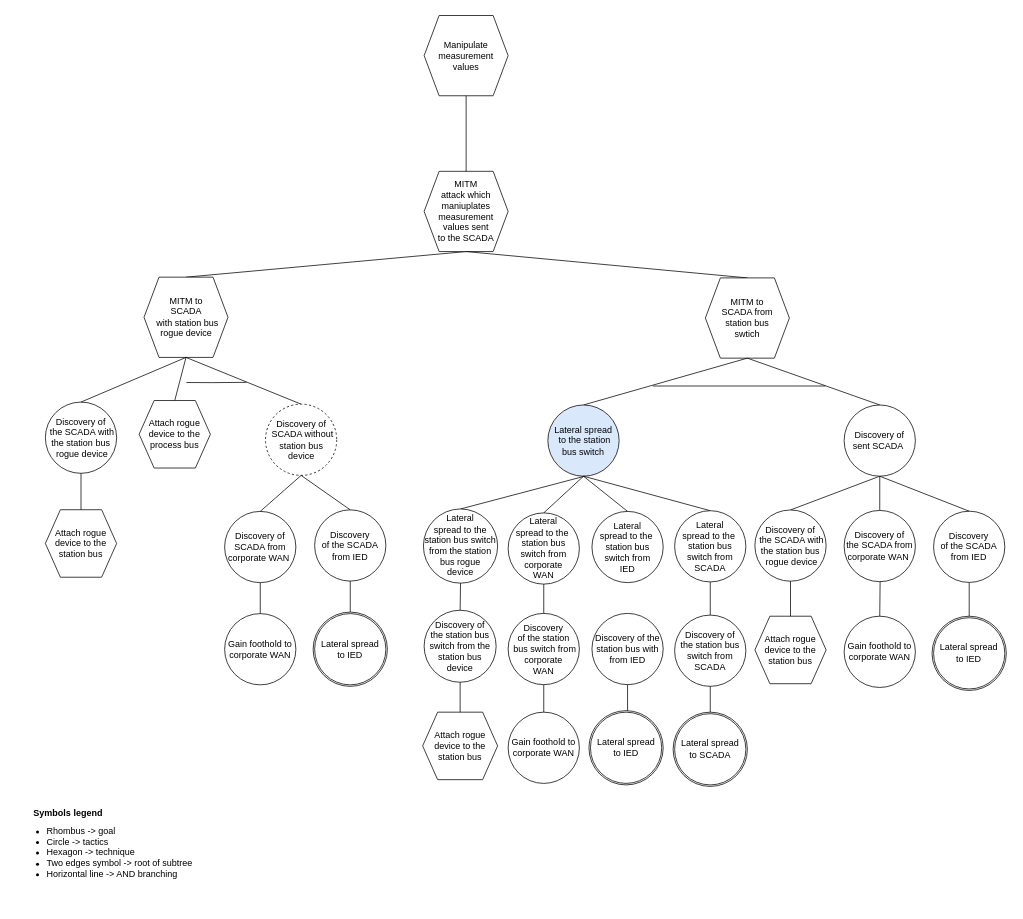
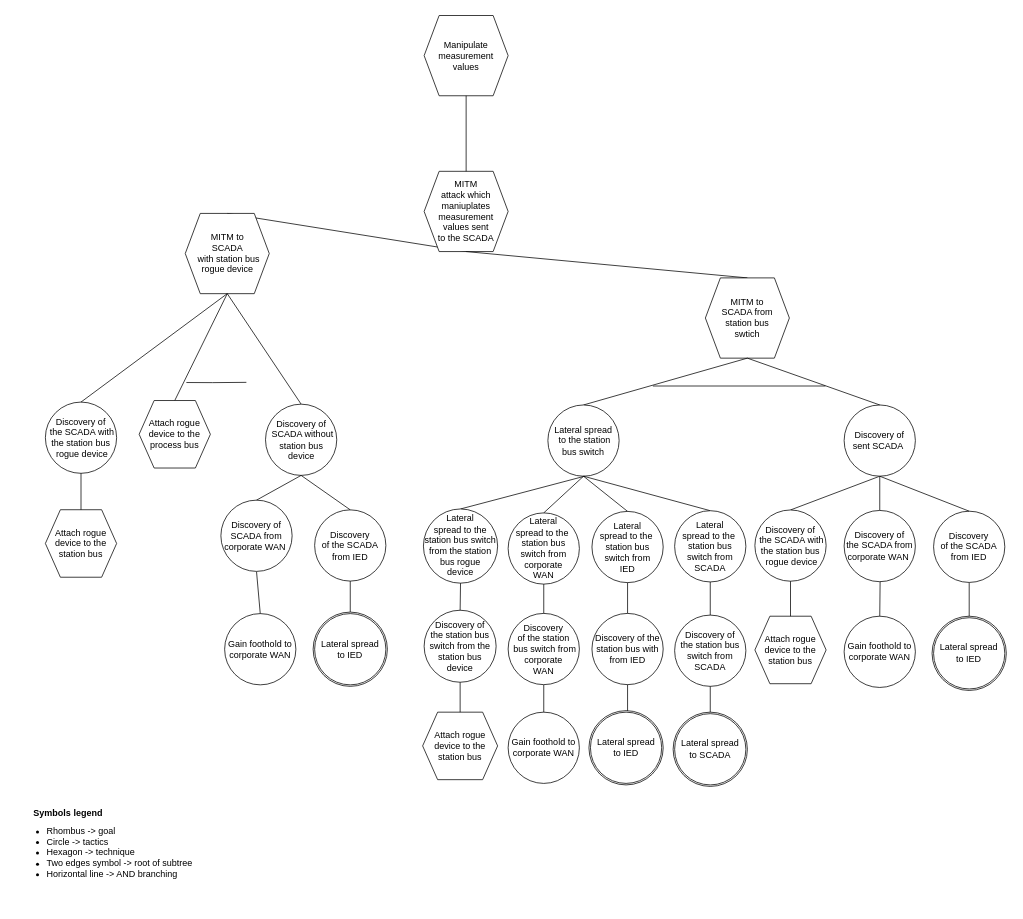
node "MITM to SCADA with station bus rogue device": moved (186, 317) -> (227, 253)
node "Discovery of SCADA without station bus device": style dashed -> solid
node "Lateral spread to the station bus switch": fillcolor #dae8fc -> #ffffff
node "Discovery of SCADA from corporate WAN": moved (260, 547) -> (257, 536)
edge "Lateral spread to the station bus switch from IED" -- "Discovery of the station bus with from IED": added
